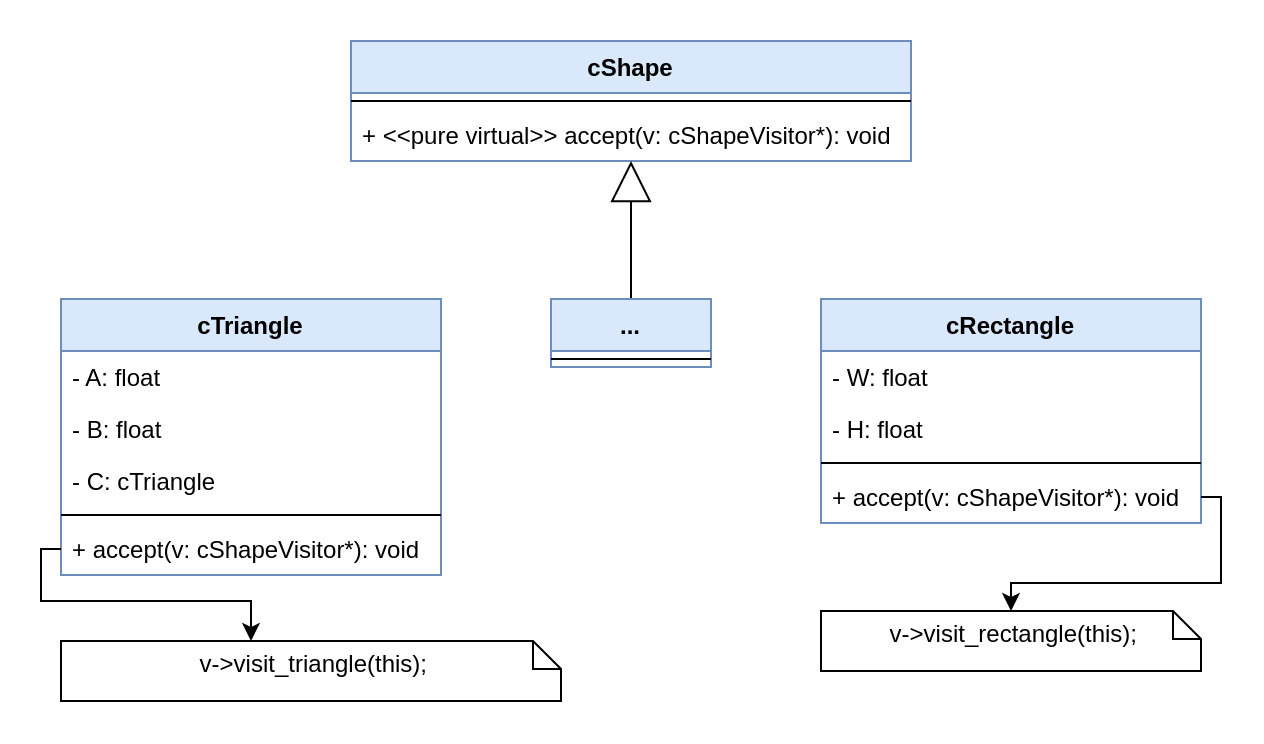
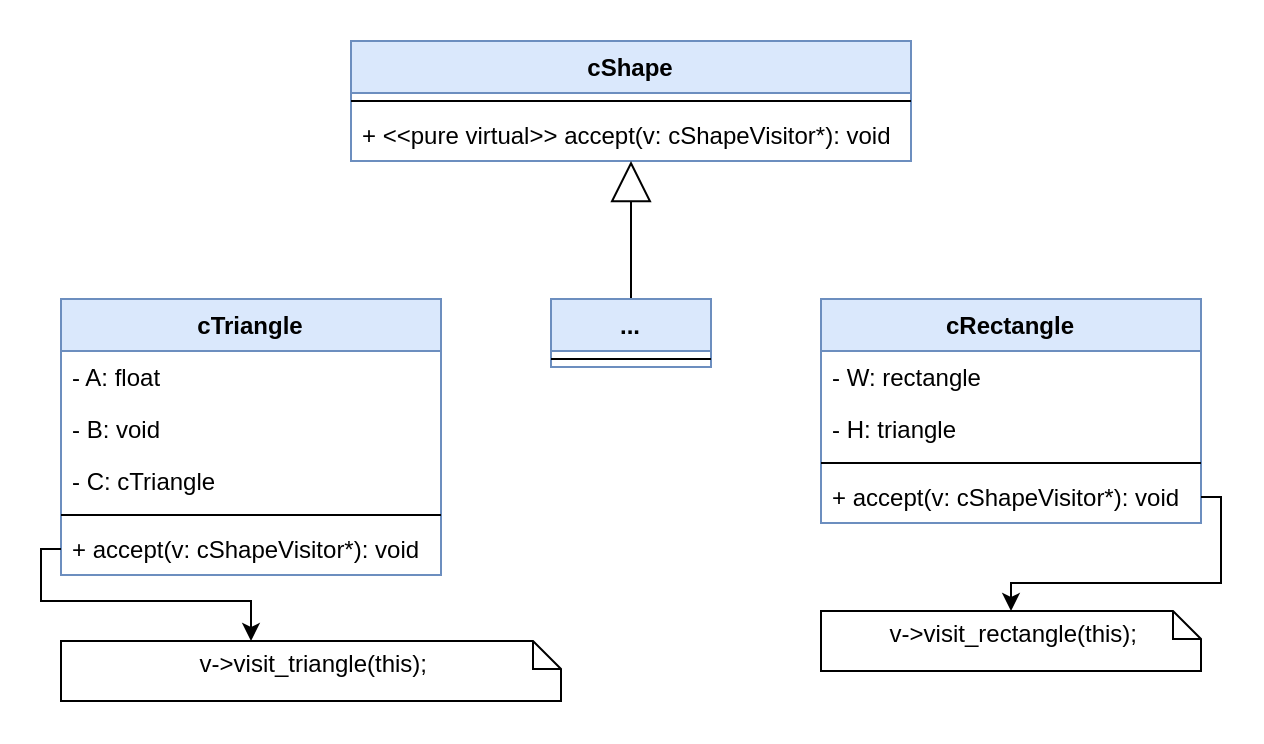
node "- W: float": label "- W: float" -> "- W: rectangle"
node "- B: float": label "- B: float" -> "- B: void"
node "- H: float": label "- H: float" -> "- H: triangle"
